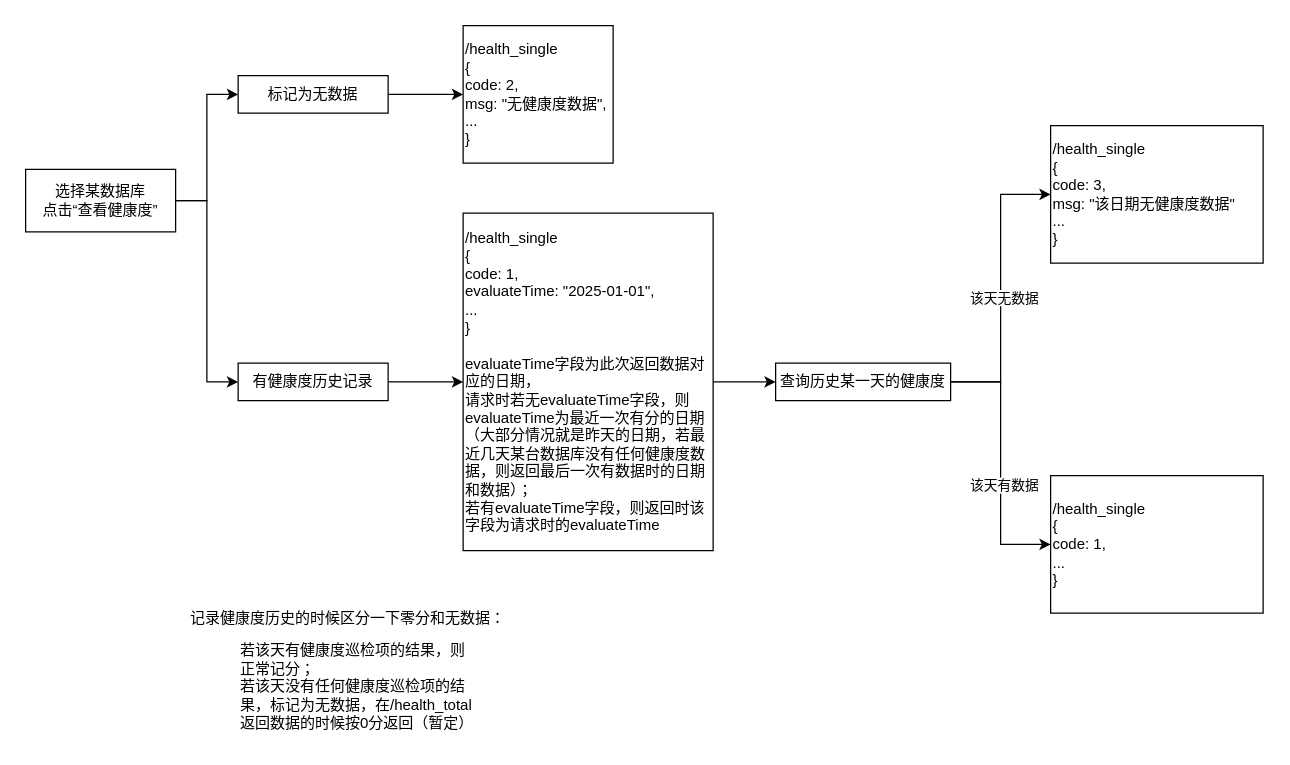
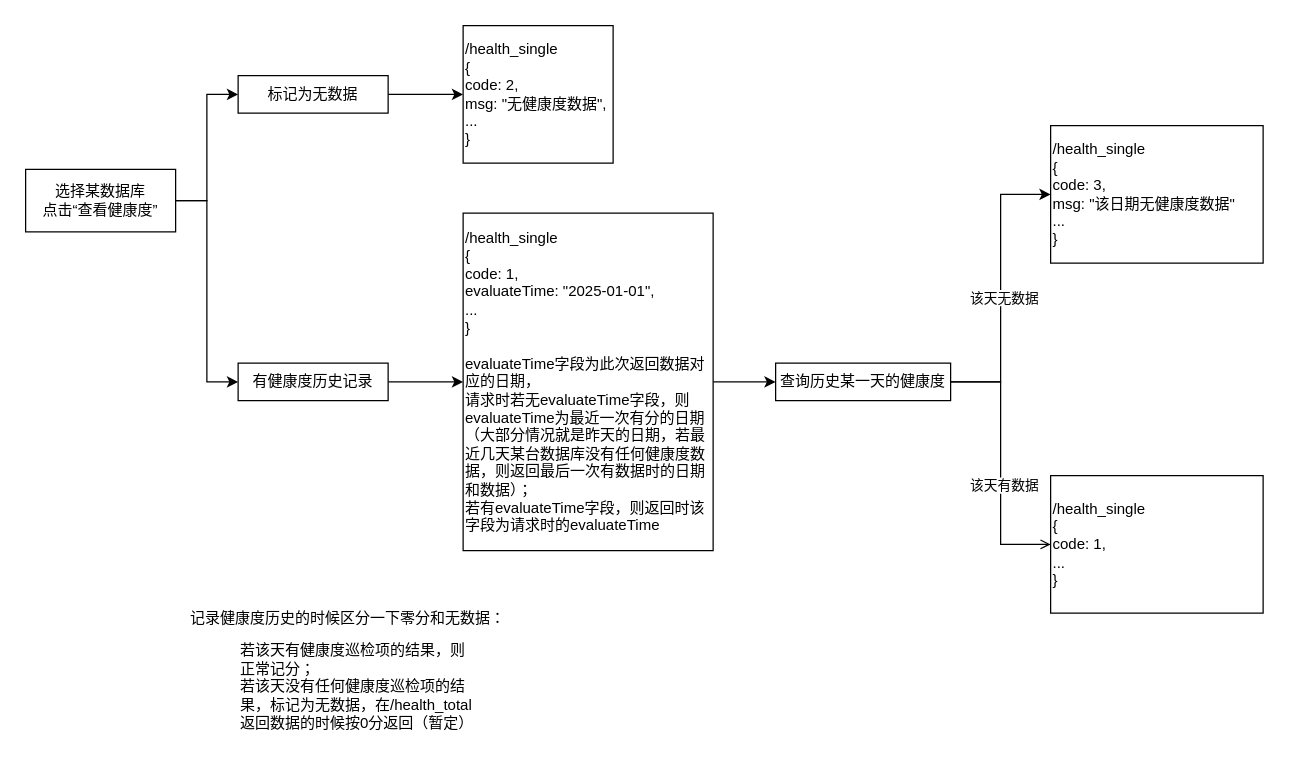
edge "查询历史某一天的健康度" -> "/health_single { code: 1, ... }": arrowhead classic -> open
